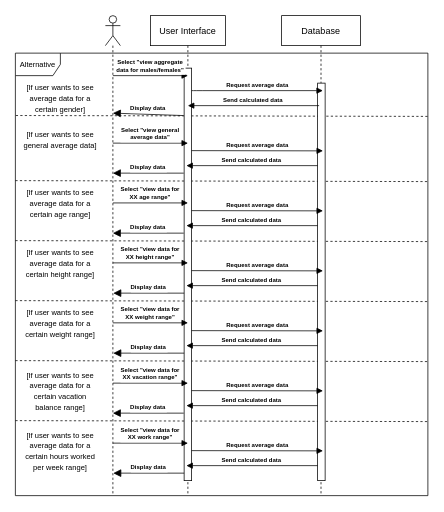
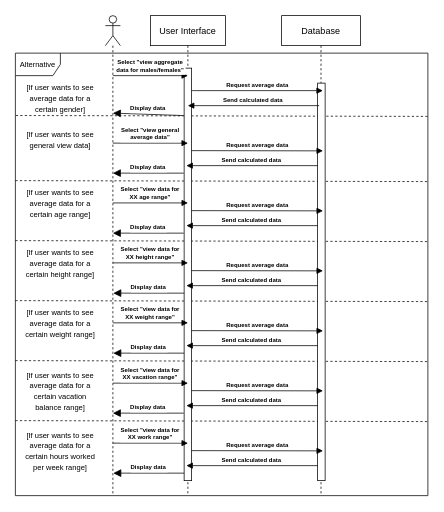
node "[If user wants to see general average data]": label "[If user wants to see general average data]" -> "[If user wants to see general view data]"
